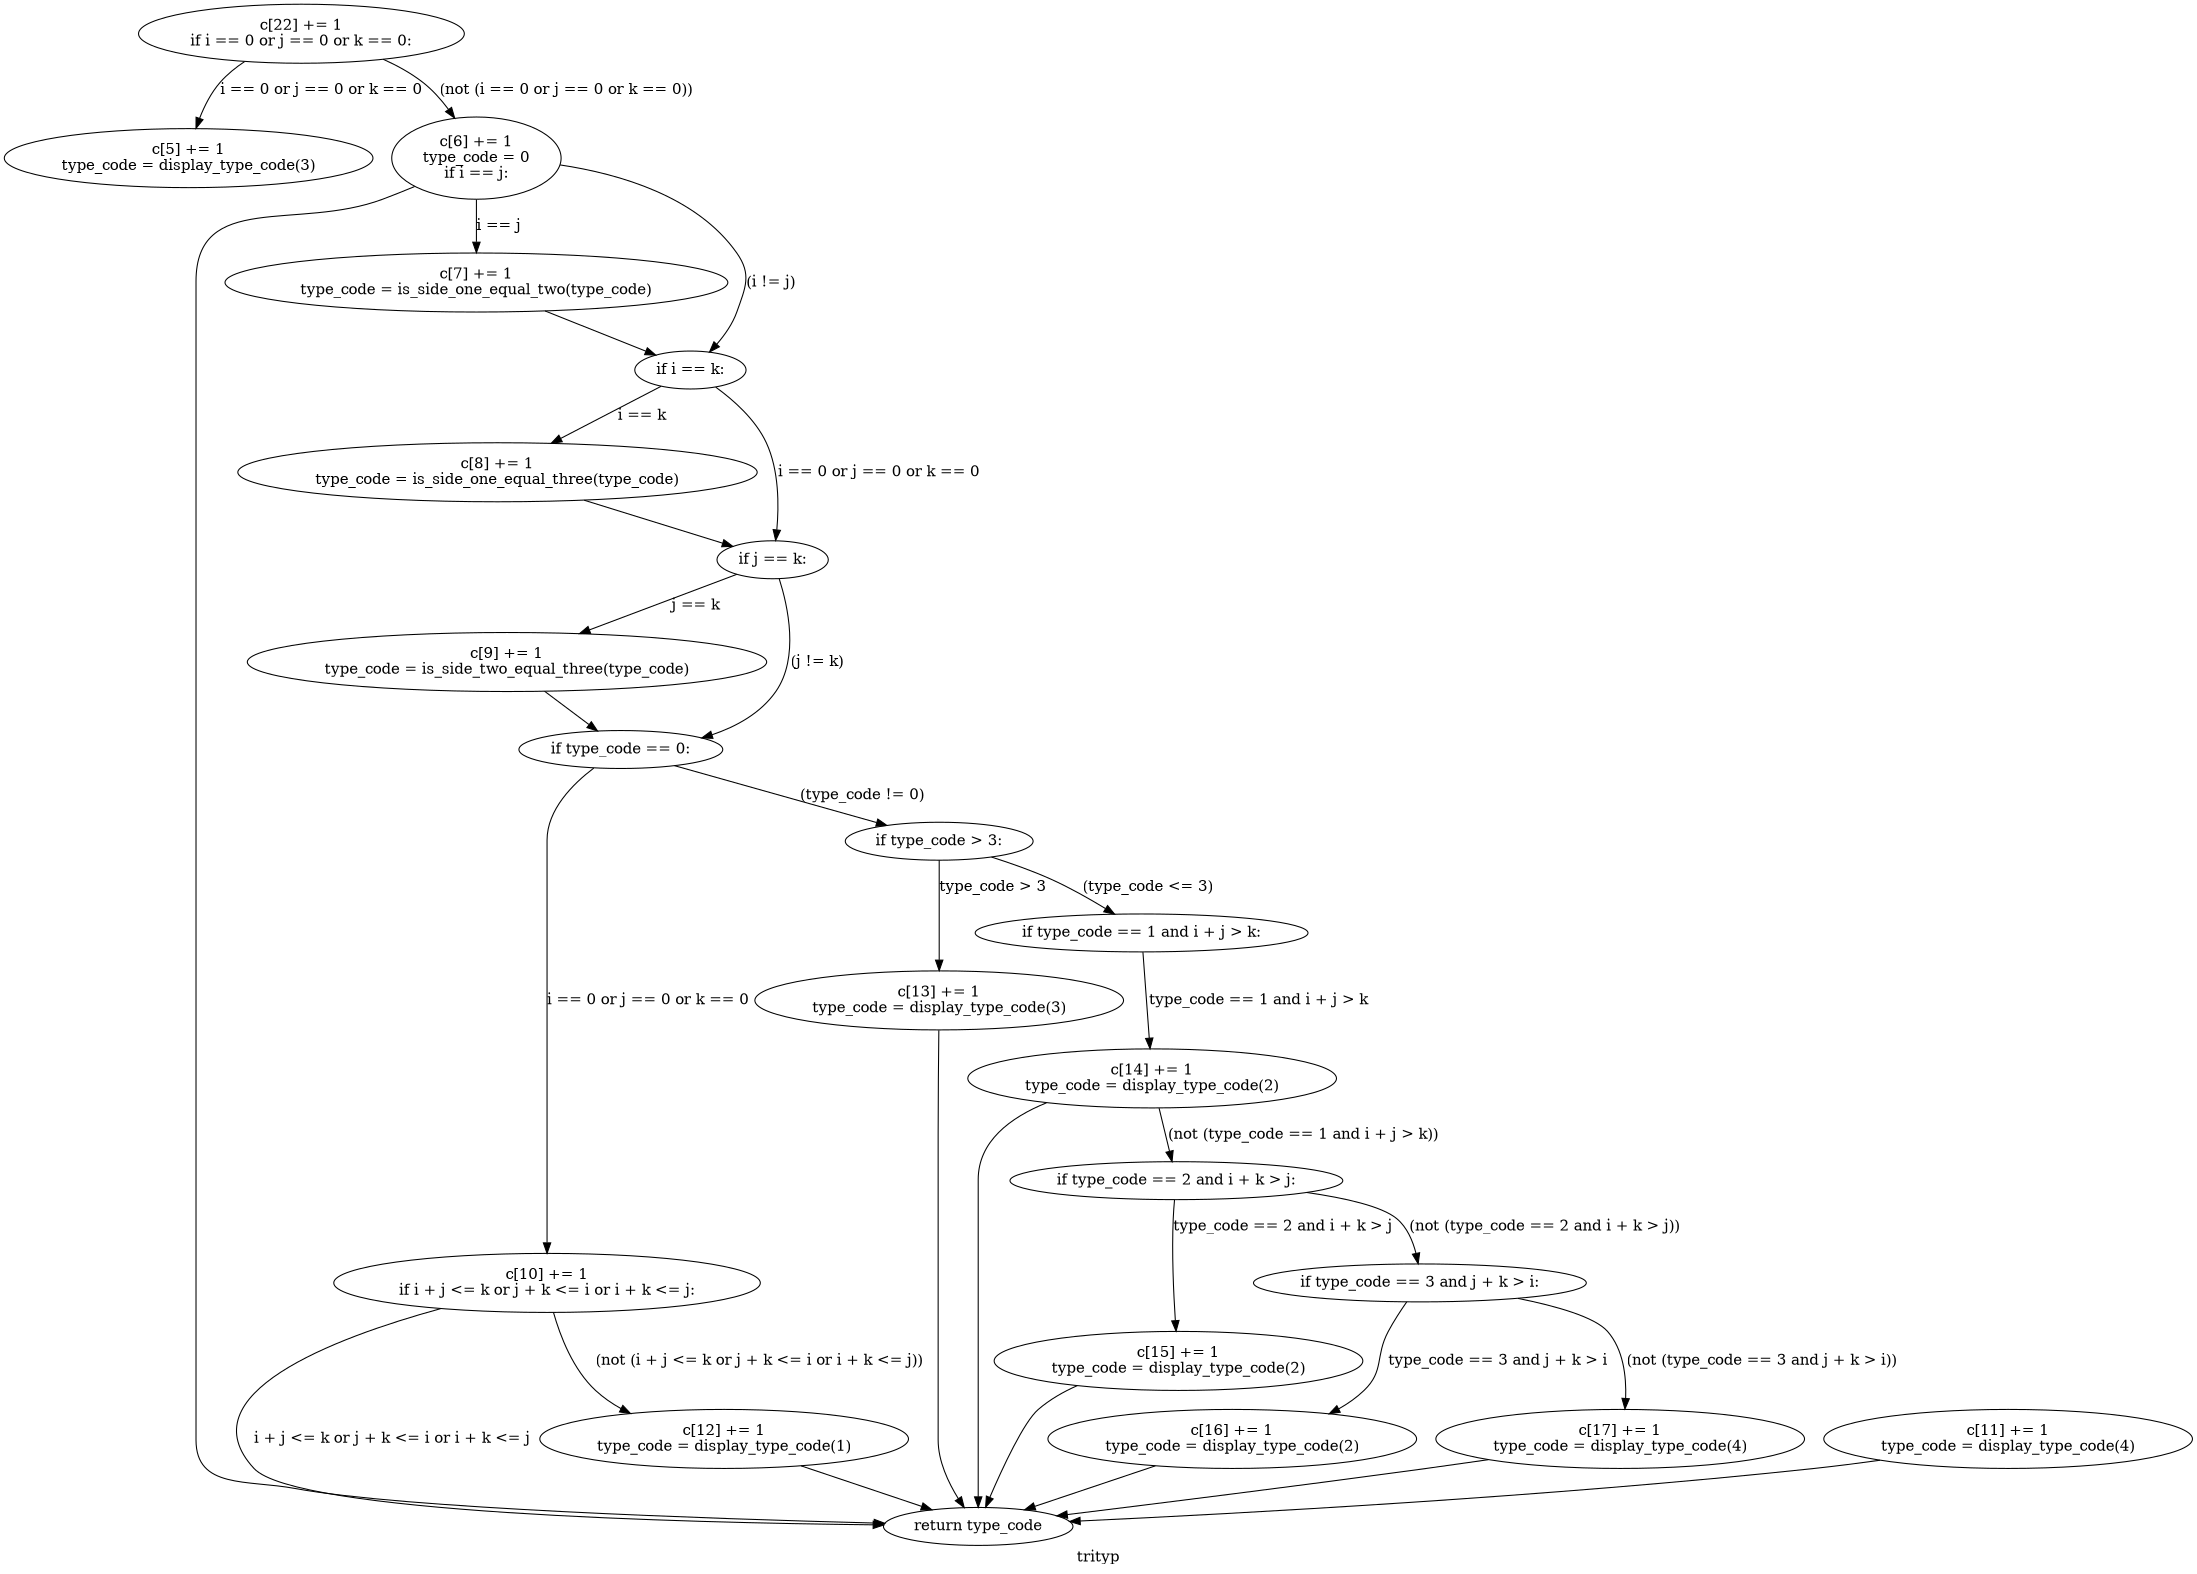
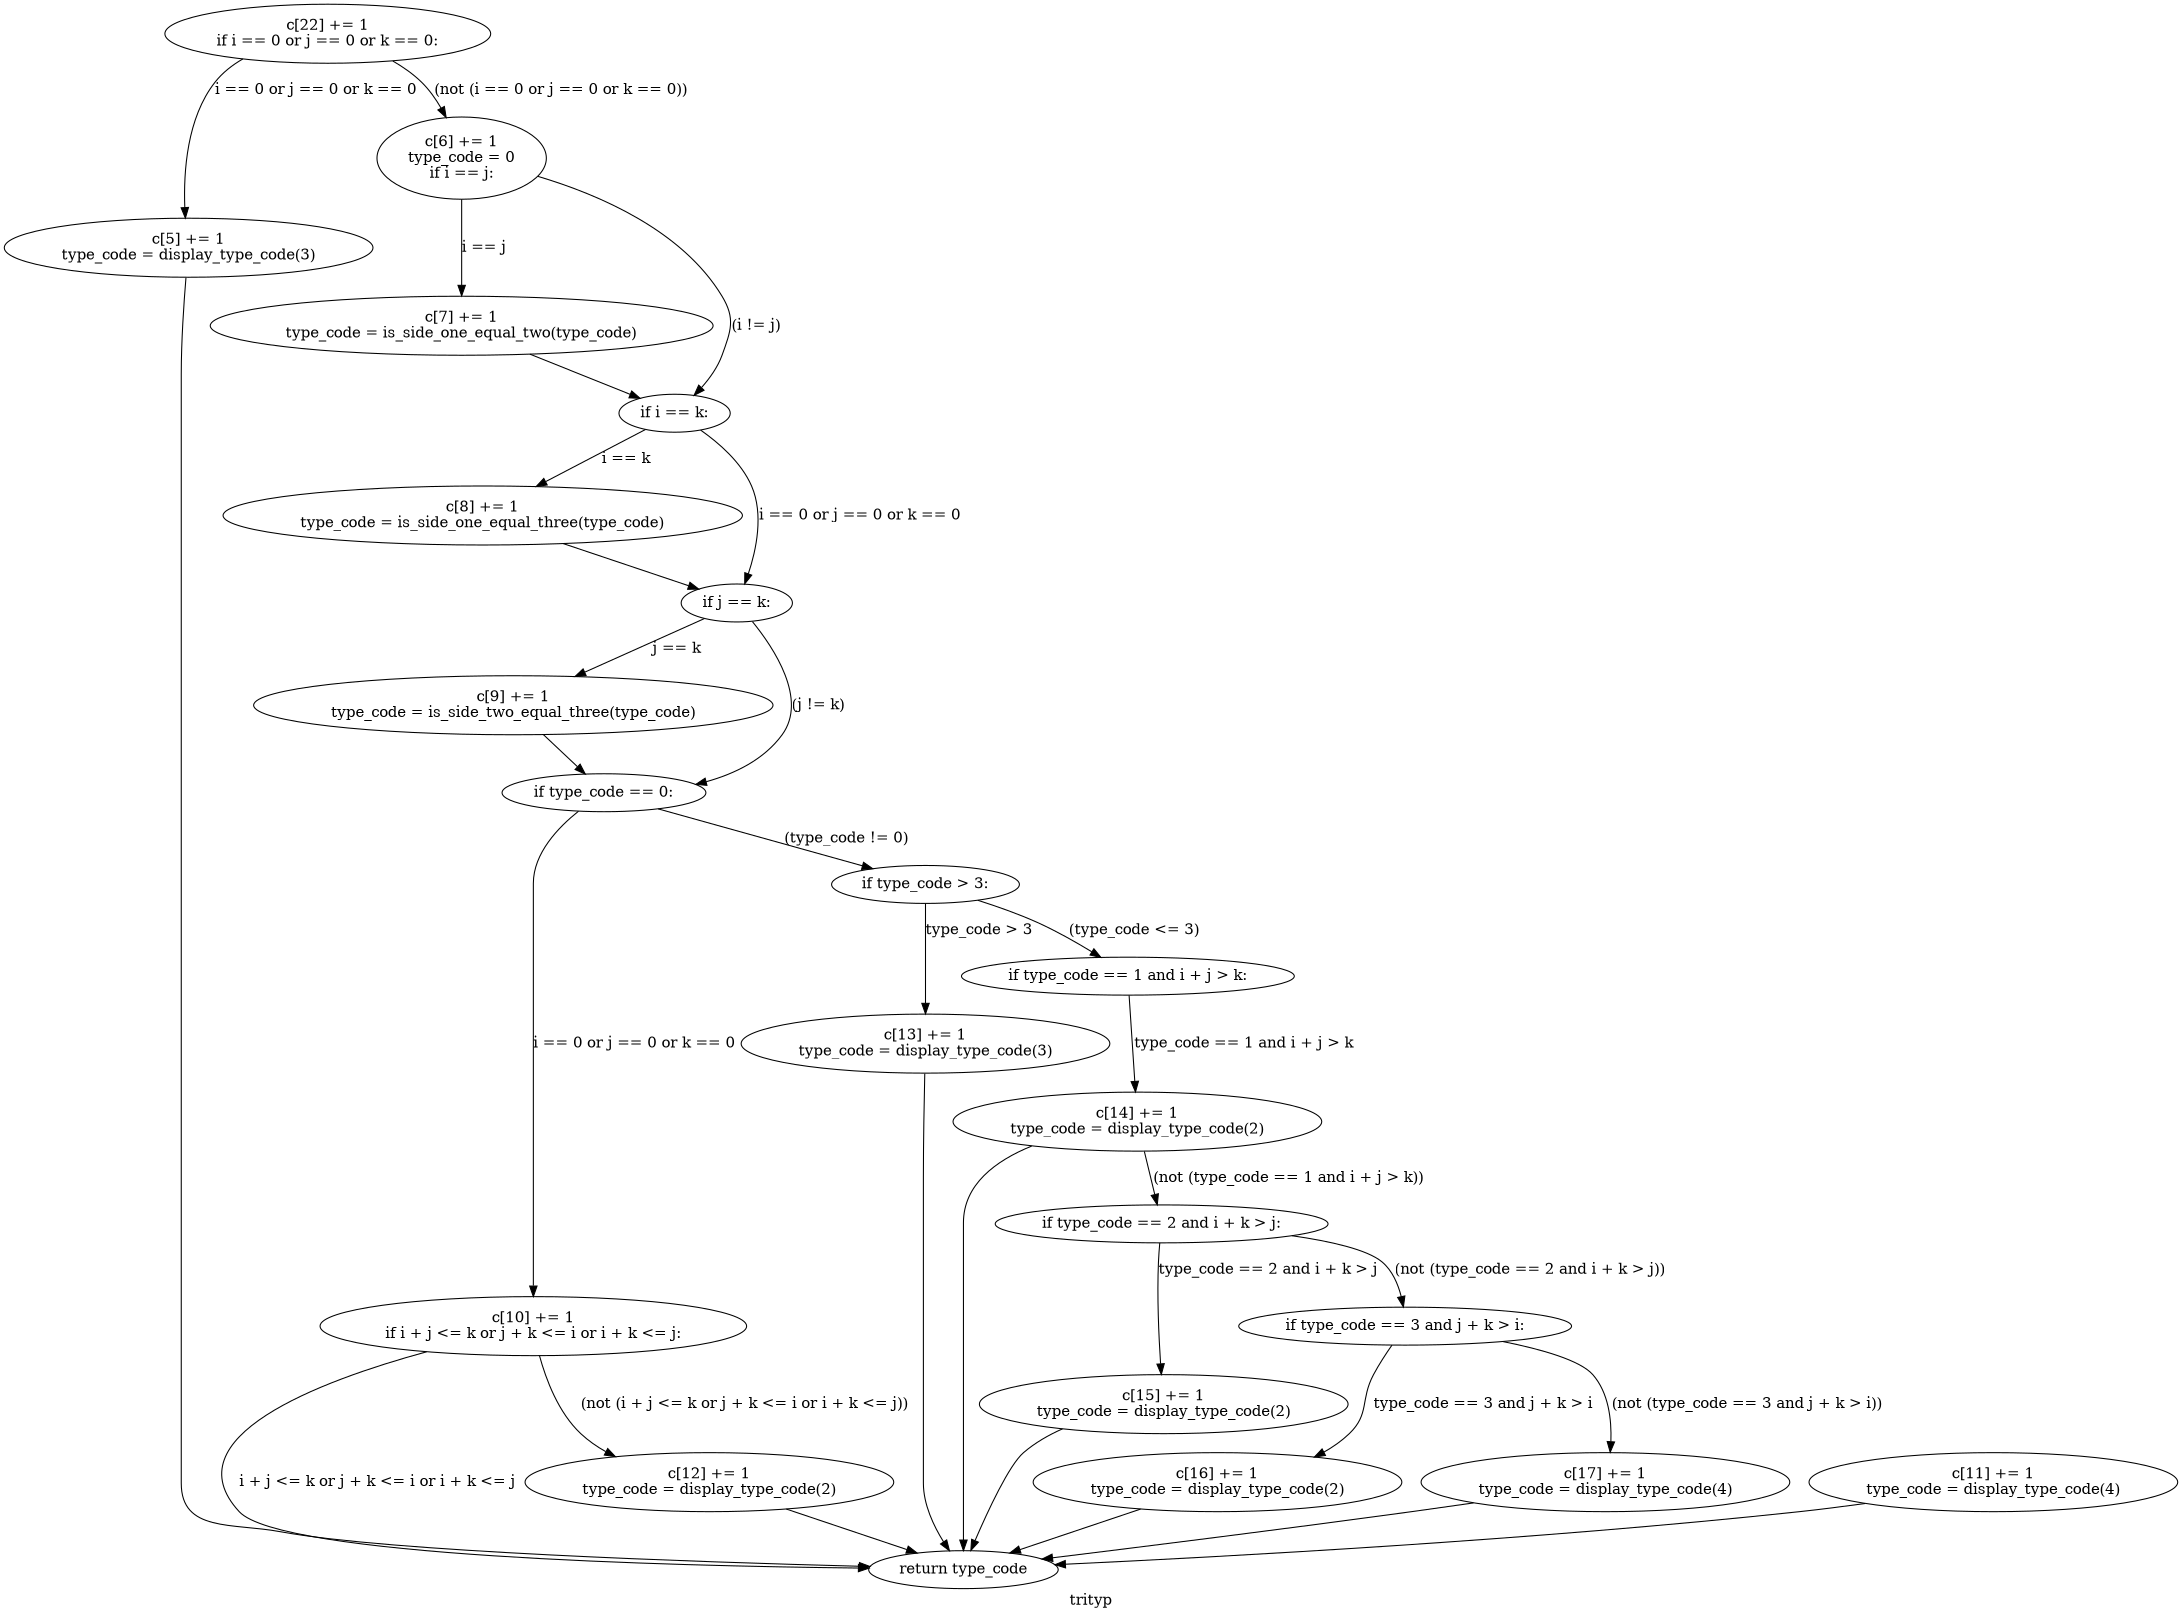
edge "c[6] += 1 type_code = 0 if i == j:" -> "return type_code": now "c[5] += 1 type_code = display_type_code(3)" -> "return type_code"
node "c[12] += 1 type_code = display_type_code(1)": label "c[12] += 1 type_code = display_type_code(1)" -> "c[12] += 1 type_code = display_type_code(2)"
